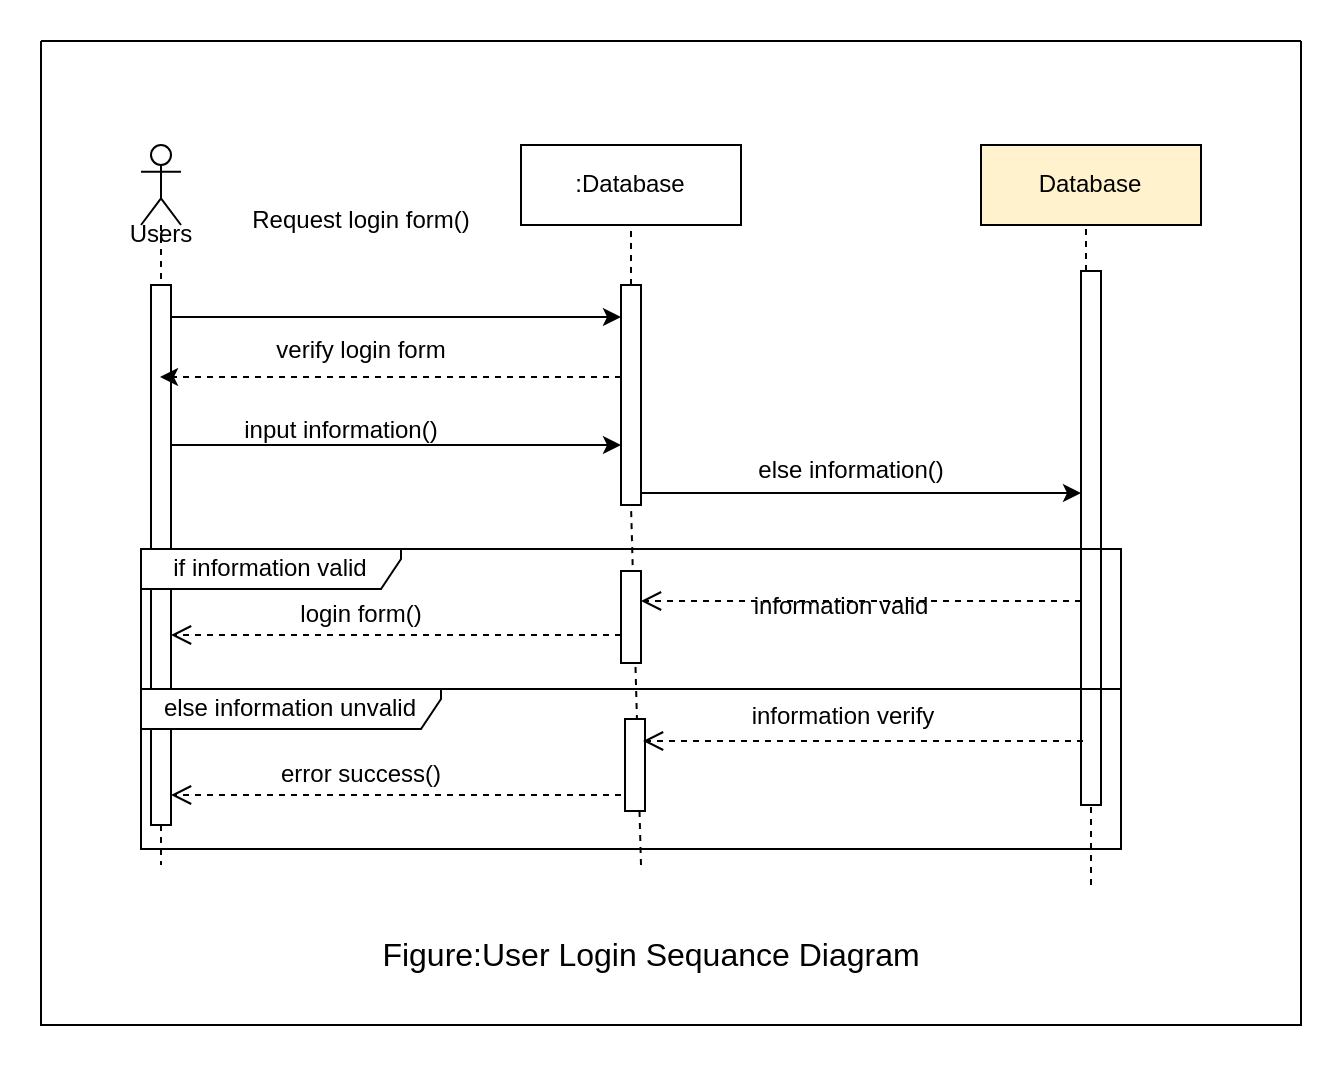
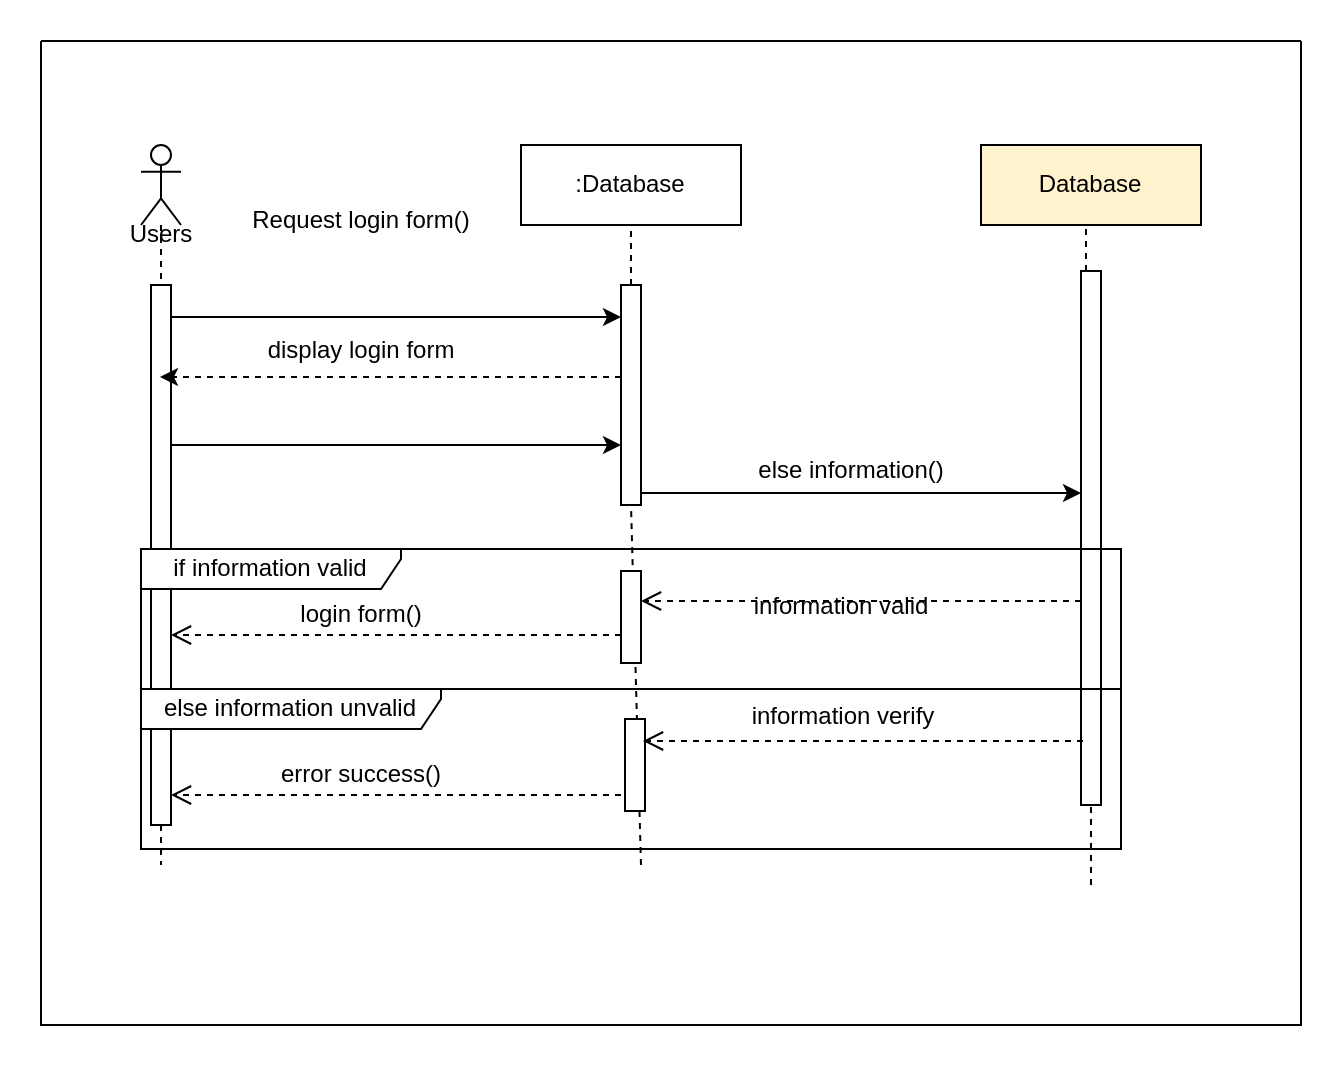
node "verify login form": label "verify login form" -> "display login form"
node "input information()": removed
node "Figure:User Login Sequance Diagram": removed
